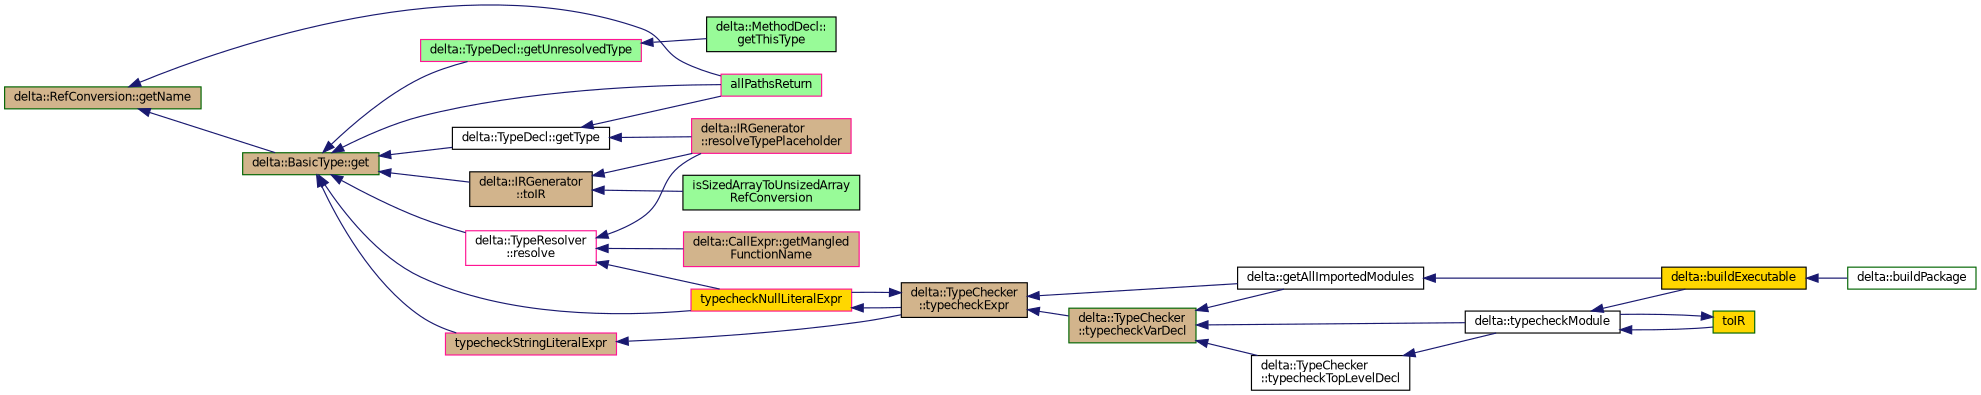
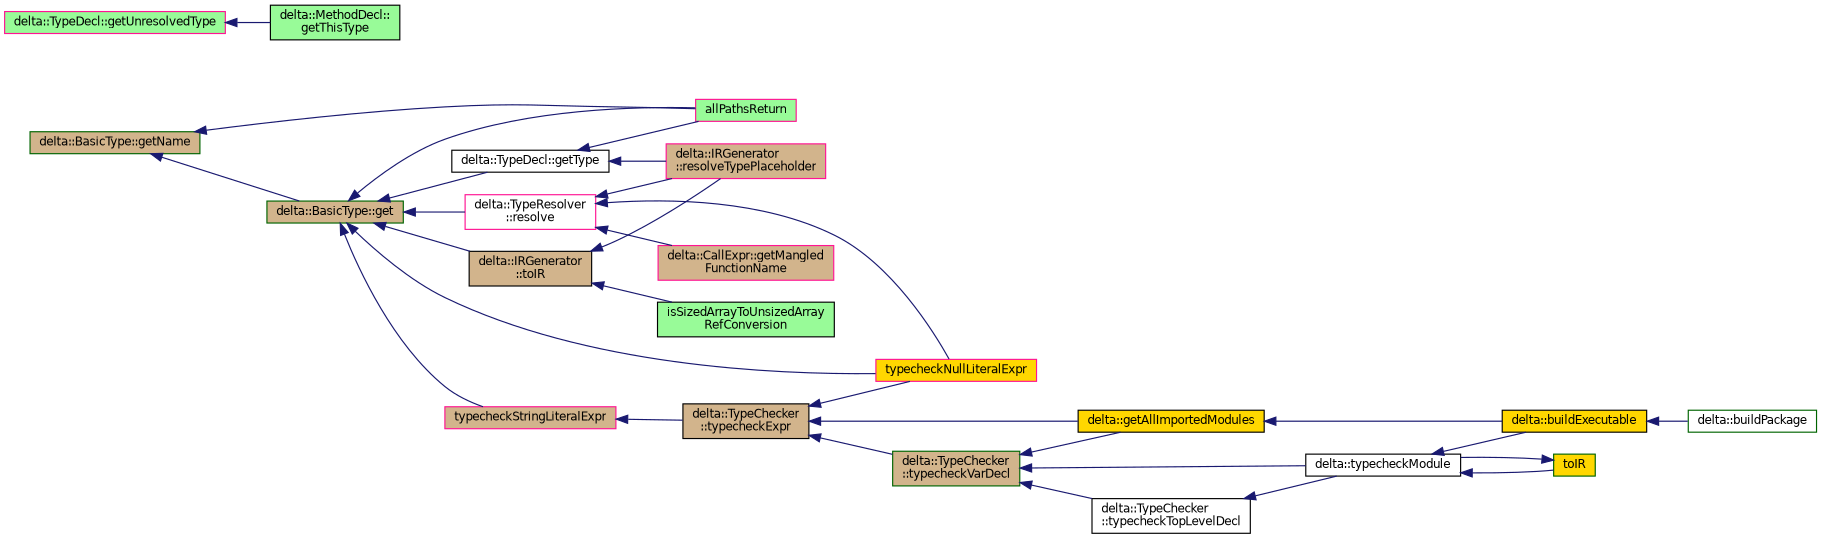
edge "delta::TypeDecl::getUnresolvedType" -> "delta::BasicType::get": removed
node "delta::RefConversion::getName": label "delta::RefConversion::getName" -> "delta::BasicType::getName"
node "delta::getAllImportedModules": fillcolor white -> gold
edge "delta::TypeChecker ::typecheckExpr" -> "typecheckNullLiteralExpr": removed
